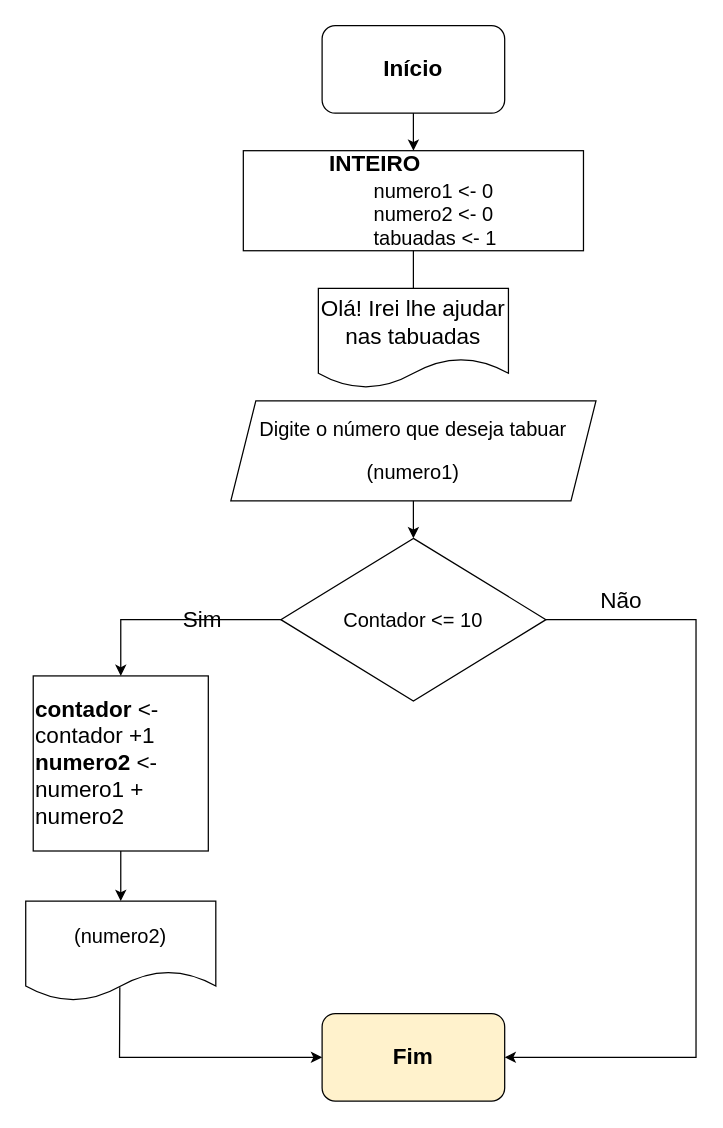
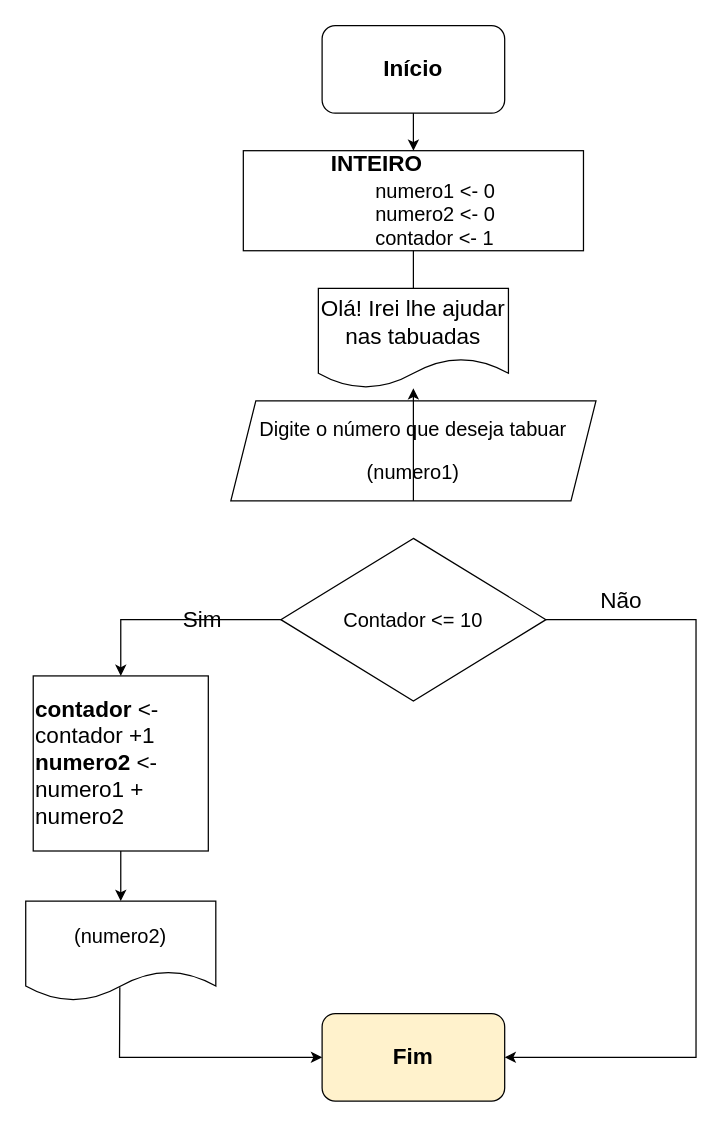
node "INTEIRO numero1 <- 0 numero2 <- 0 tabuadas <- 1": label "INTEIRO numero1 <- 0 numero2 <- 0 tabuadas <- 1" -> "INTEIRO numero1 <- 0 numero2 <- 0 contador <- 1"
edge "Digite o número que deseja tabuar (numero1)" -> "Contador <= 10": now "Digite o número que deseja tabuar (numero1)" -> "Olá! Irei lhe ajudar nas tabuadas"
